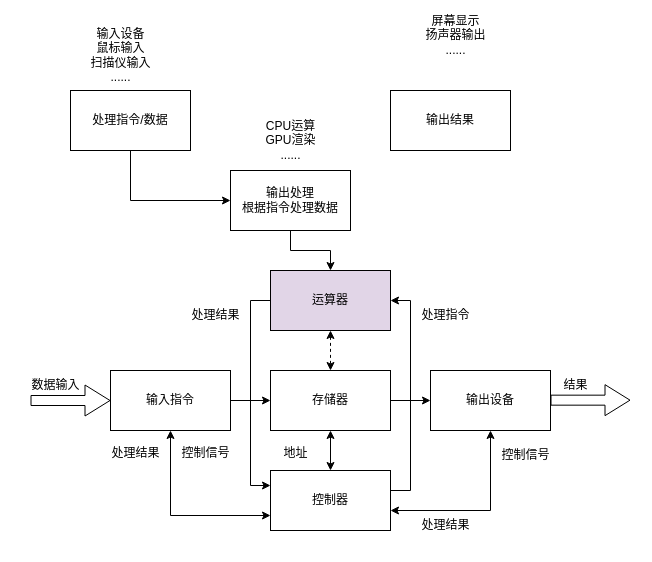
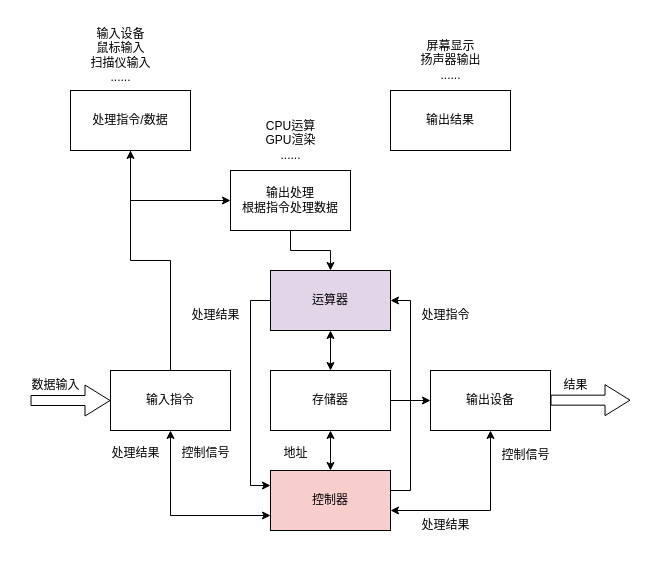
node "屏幕显示 扬声器输出 ......": moved (456, 36) -> (451, 61)
edge "运算器" -- "存储器": style dashed -> solid
edge "输入指令" -> "存储器": now "输入指令" -> "处理指令/数据"
node "控制器": fillcolor #ffffff -> #f8cecc
